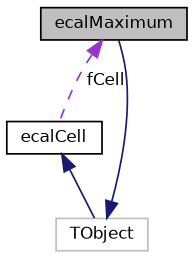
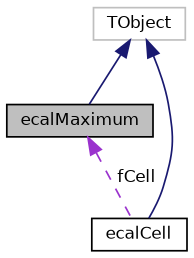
edge "TObject" -> "ecalCell": reversed
